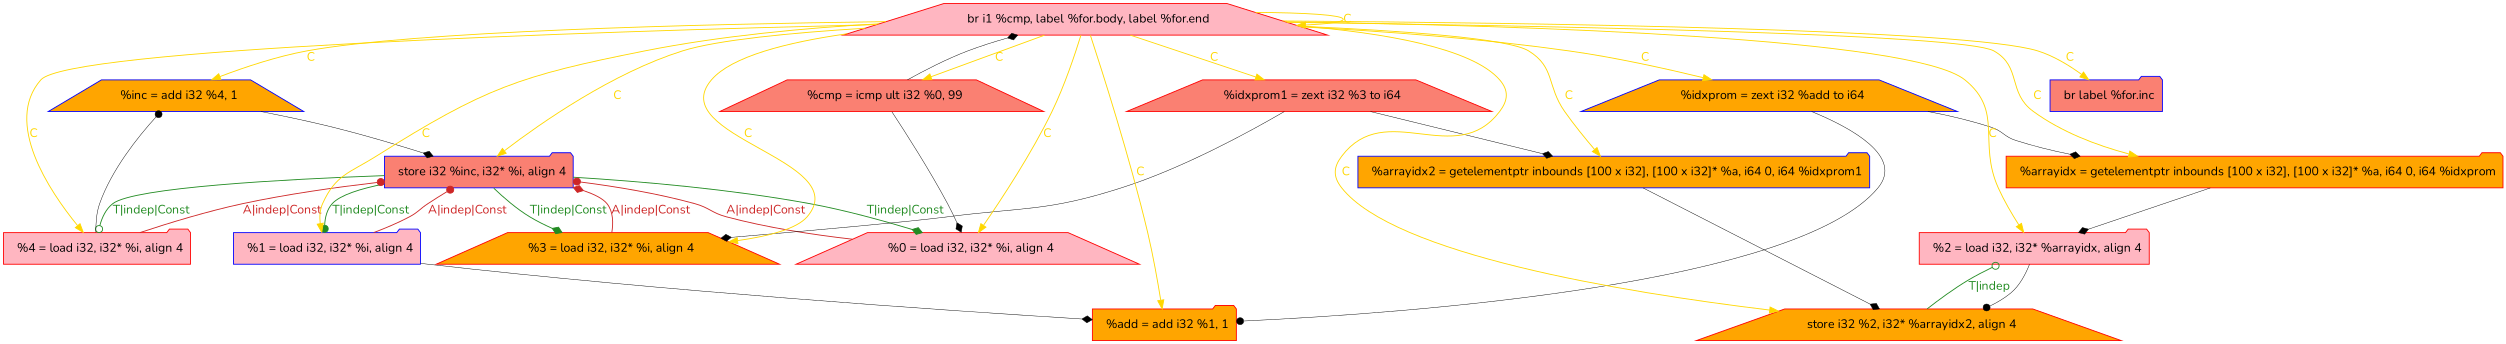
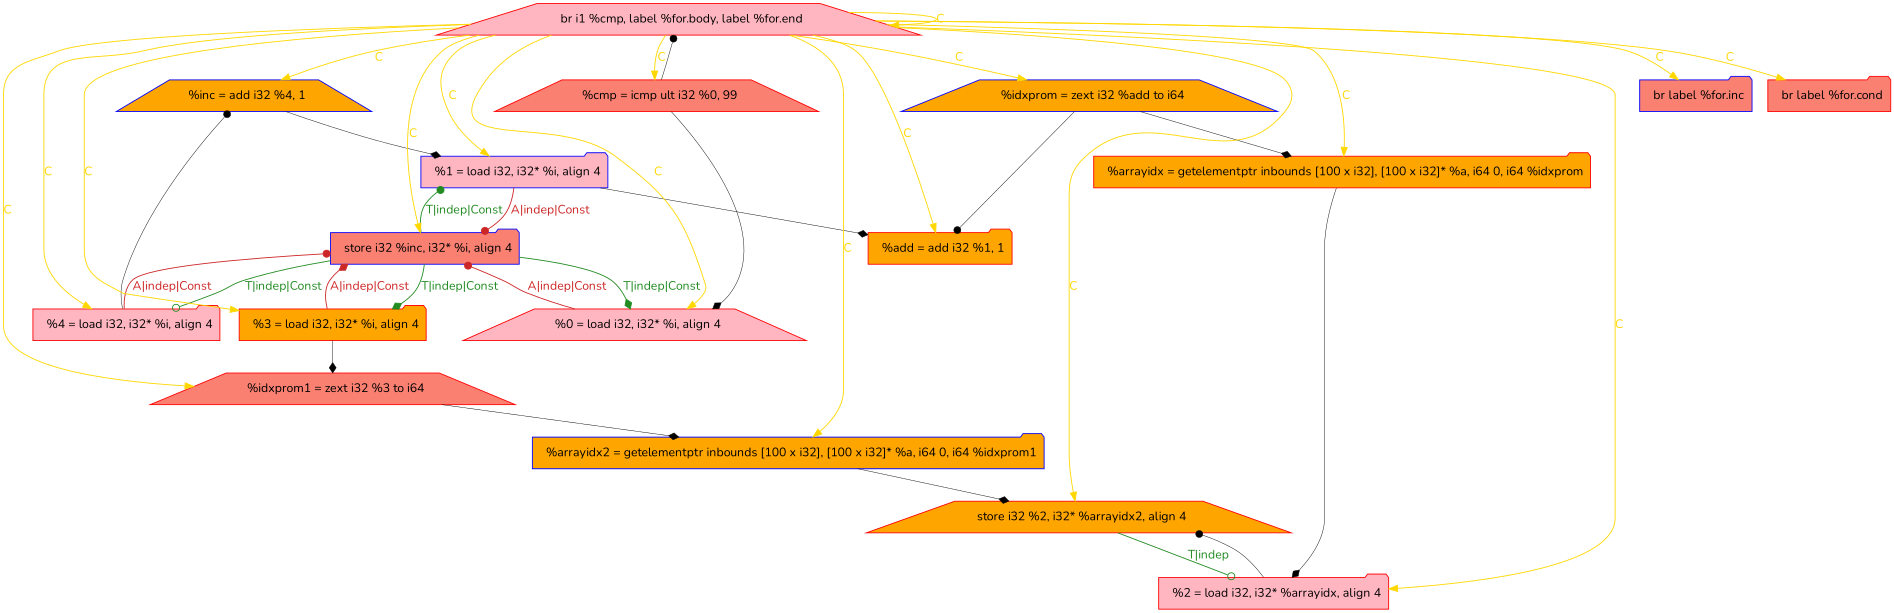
edge "%cmp = icmp ult i32 %0, 99" -> "br i1 %cmp, label %for.body, label %for.end": arrowhead diamond -> dot
node "br label %for.cond": added
edge "%inc = add i32 %4, 1" -> "store i32 %inc, i32* %i, align 4": now "%inc = add i32 %4, 1" -> "%1 = load i32, i32* %i, align 4"
edge "%idxprom1 = zext i32 %3 to i64" -> "%3 = load i32, i32* %i, align 4": reversed
node "%3 = load i32, i32* %i, align 4": shape trapezium -> folder
